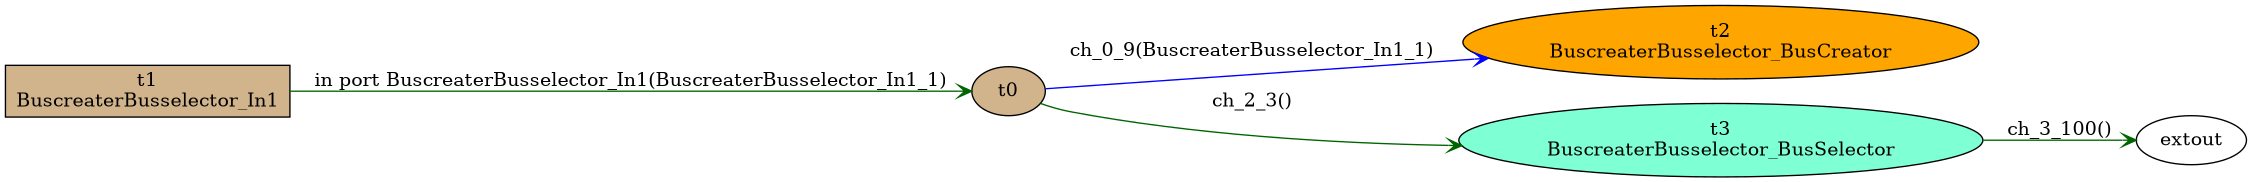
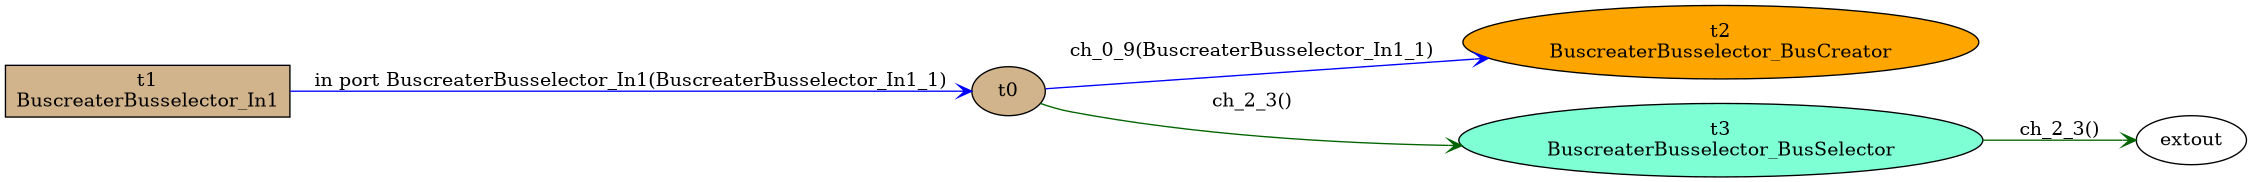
edge "t1 BuscreaterBusselector_In1" -> "t0": color darkgreen -> blue
edge "t3 BuscreaterBusselector_BusSelector" -> "extout": label "ch_3_100()" -> "ch_2_3()"
